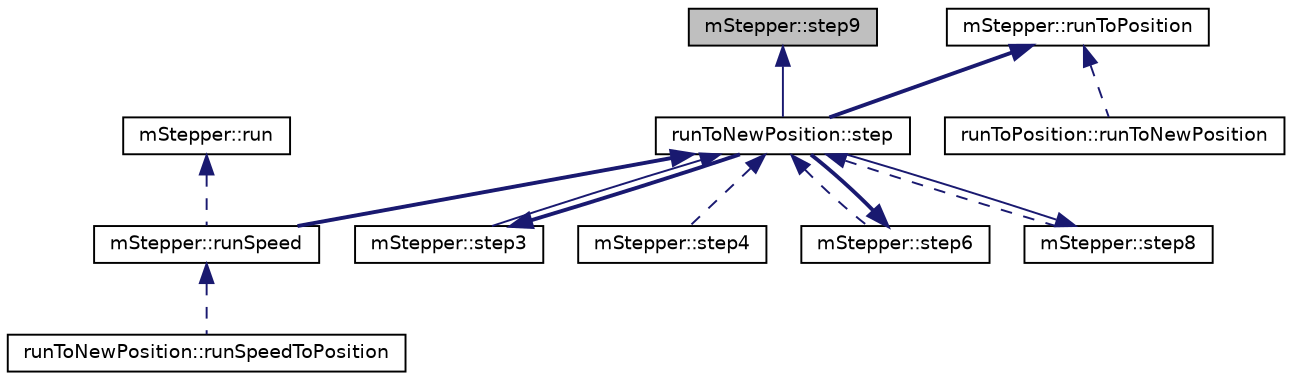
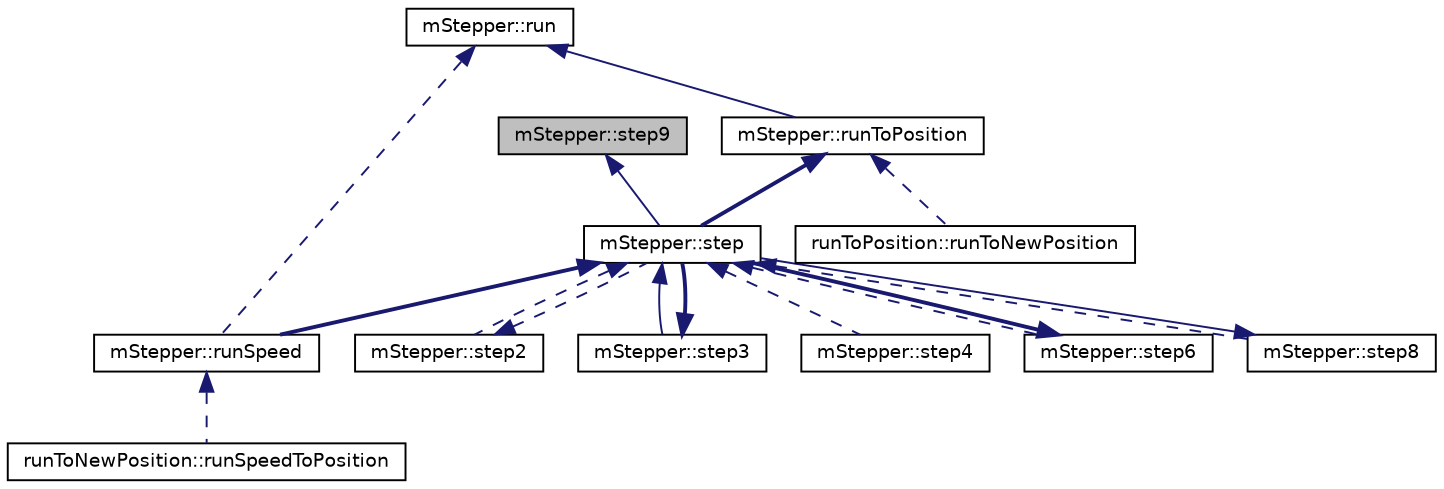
edge "mStepper::runToPosition" -> "mStepper::run": added
node "runToNewPosition::step": label "runToNewPosition::step" -> "mStepper::step"
node "mStepper::step2": added
